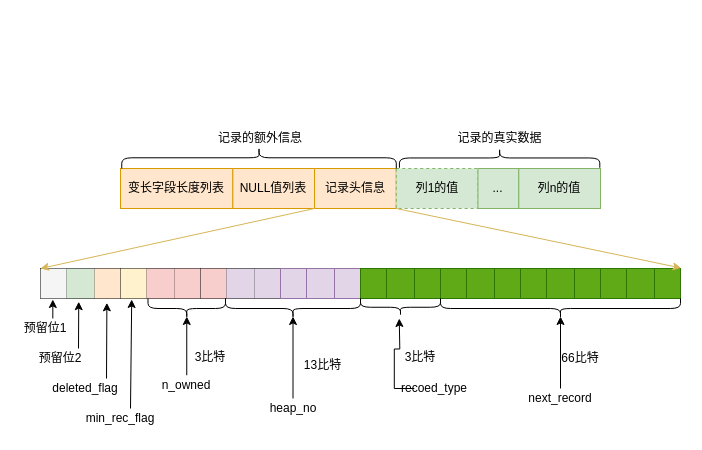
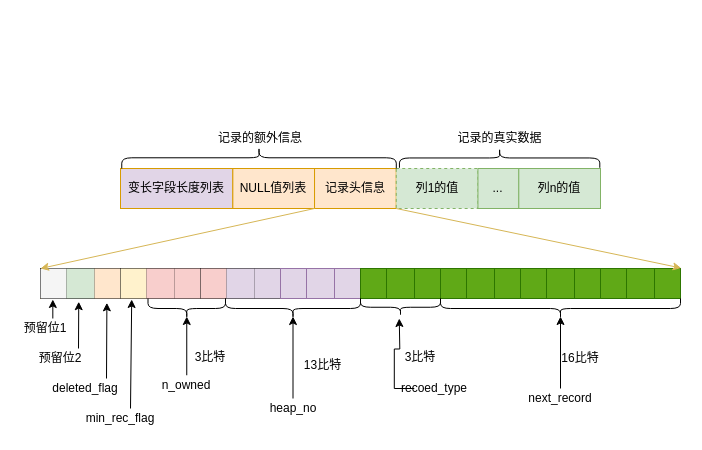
node "变长字段长度列表": fillcolor #ffe6cc -> #e1d5e7
node "66比特": label "66比特" -> "16比特"
